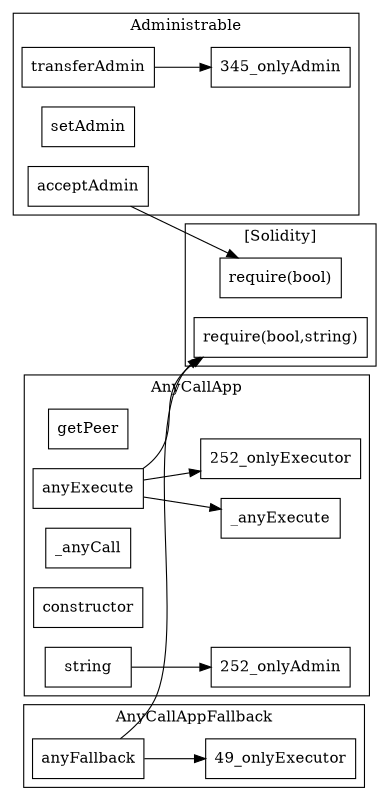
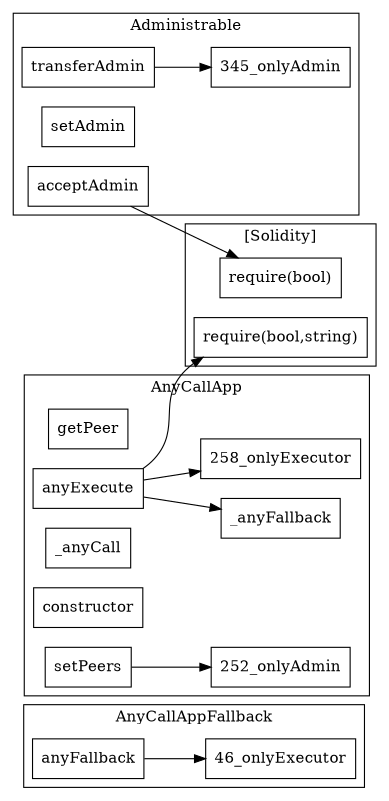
node "252_onlyExecutor": label "252_onlyExecutor" -> "258_onlyExecutor"
node "_anyExecute": label "_anyExecute" -> "_anyFallback"
edge "anyFallback" -> "require(bool,string)": removed
node "string": label "string" -> "setPeers"
node "49_onlyExecutor": label "49_onlyExecutor" -> "46_onlyExecutor"
